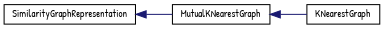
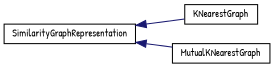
edge "KNearestGraph" -> "MutualKNearestGraph": now "KNearestGraph" -> "SimilarityGraphRepresentation"
